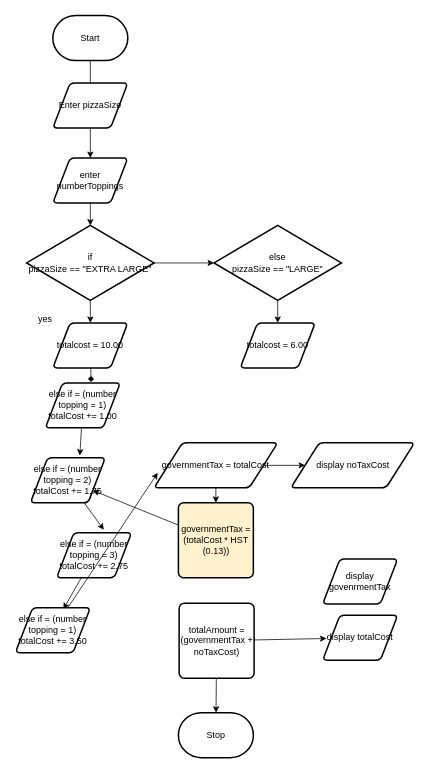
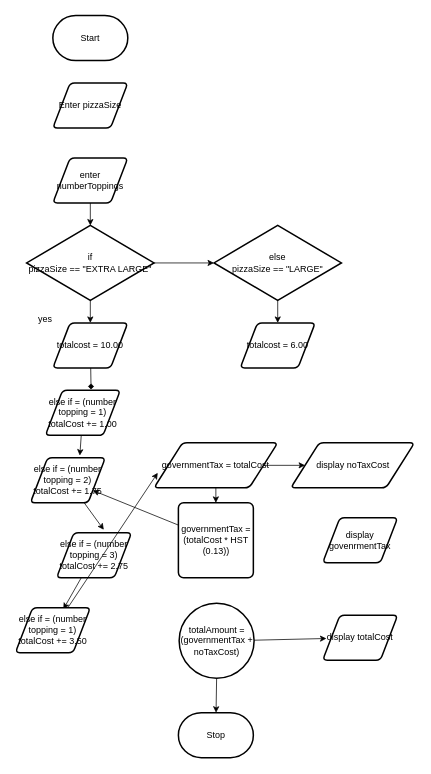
edge "Start" -> "enter numberToppings": removed
node "else if = (number topping = 1) totalCost += 1.00": moved (83, 405) -> (83, 413)
node "governmentTax = (totalCost * HST (0.13))": fillcolor #fff2cc -> #ffffff
node "display govenrmentTax": moved (360, 582) -> (360, 540)
node "totalAmount = (governmentTax + noTaxCost)": shape rounded rectangle -> ellipse
